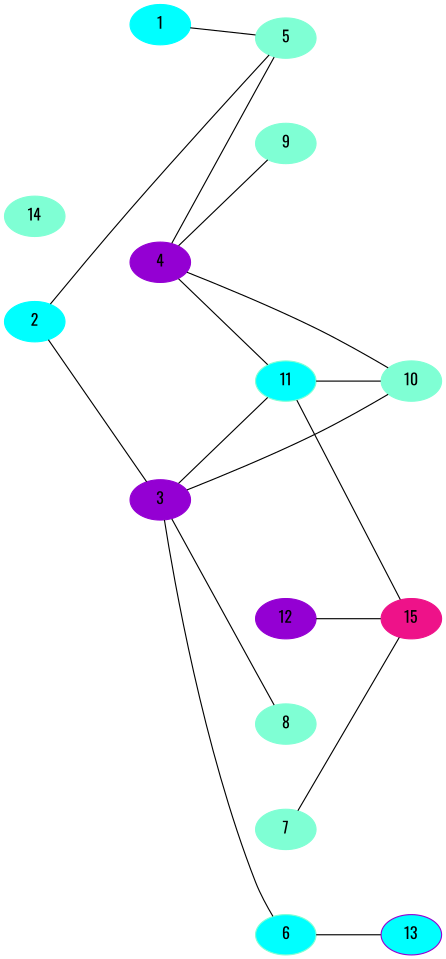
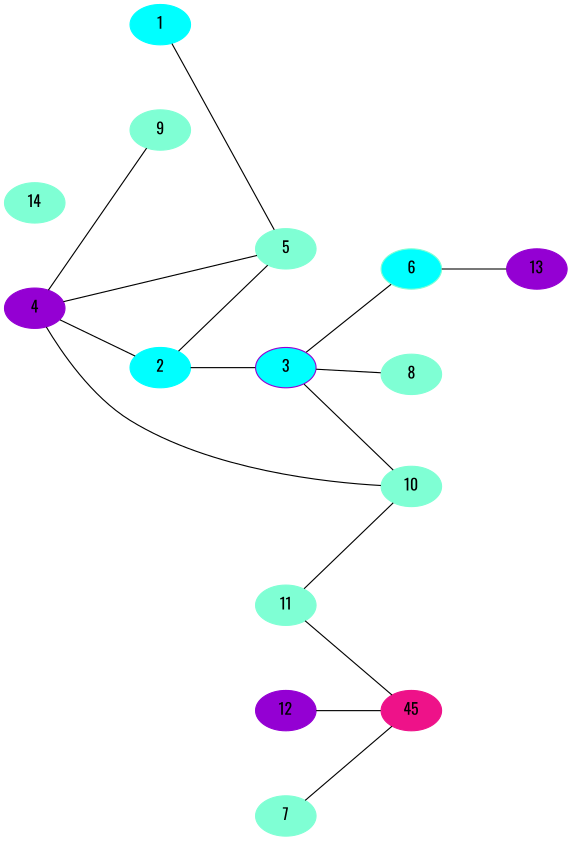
edge "4" -- "11": now "4" -- "2"
node "11": fillcolor aqua -> aquamarine
edge "11" -- "3": removed
node "3": fillcolor darkviolet -> aqua
node "15": label "15" -> "45"
node "13": fillcolor aqua -> darkviolet
